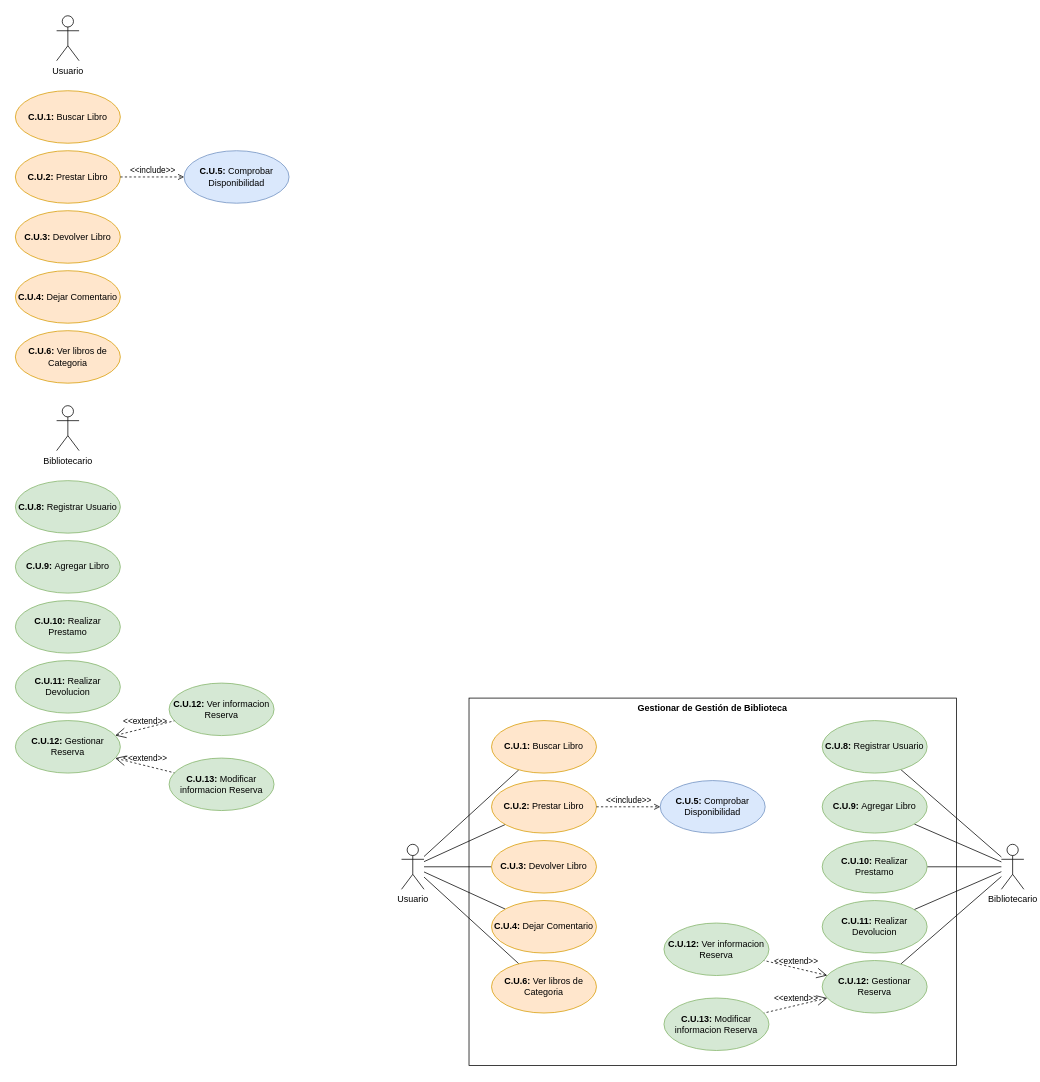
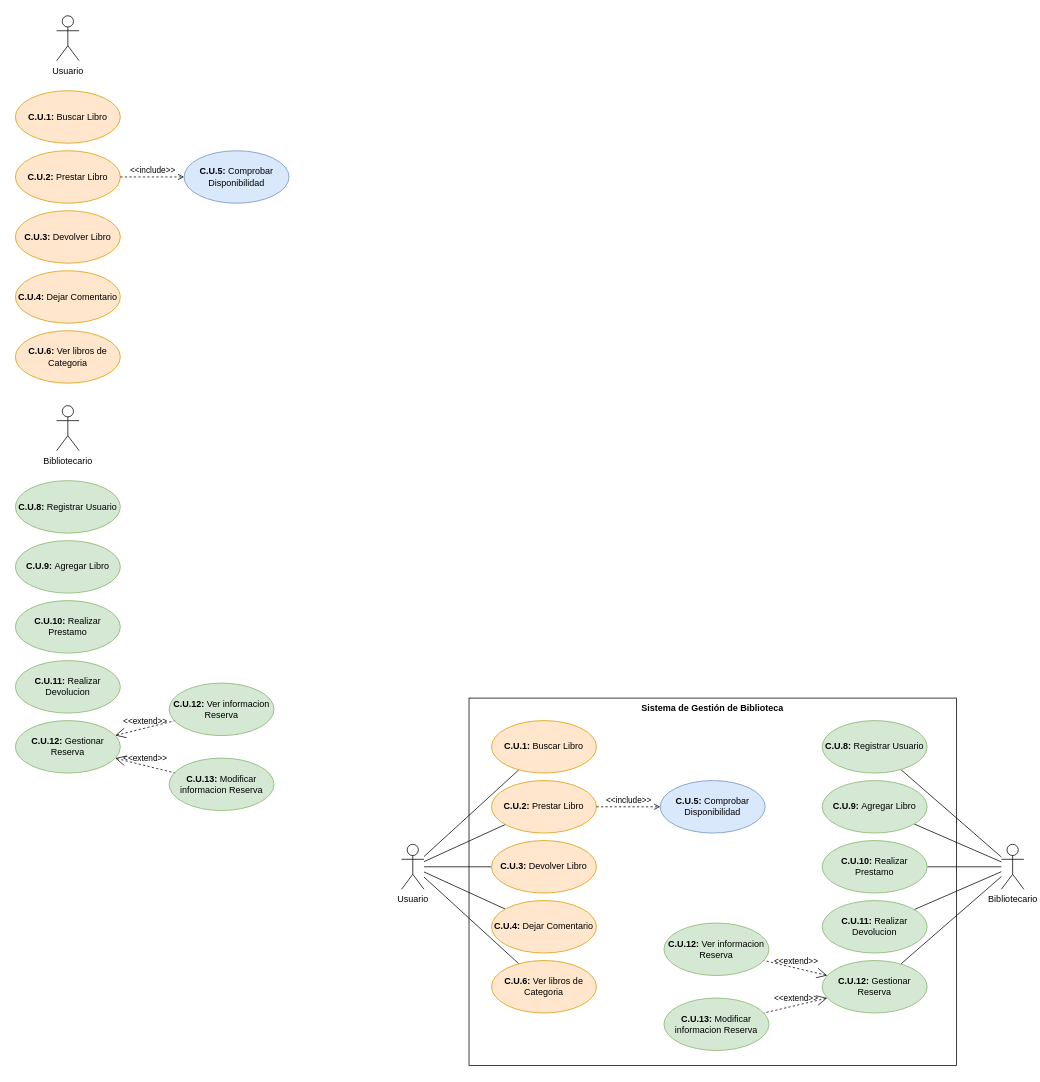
node "Gestionar de Gestión de Biblioteca": label "Gestionar de Gestión de Biblioteca" -> "Sistema de Gestión de Biblioteca"
